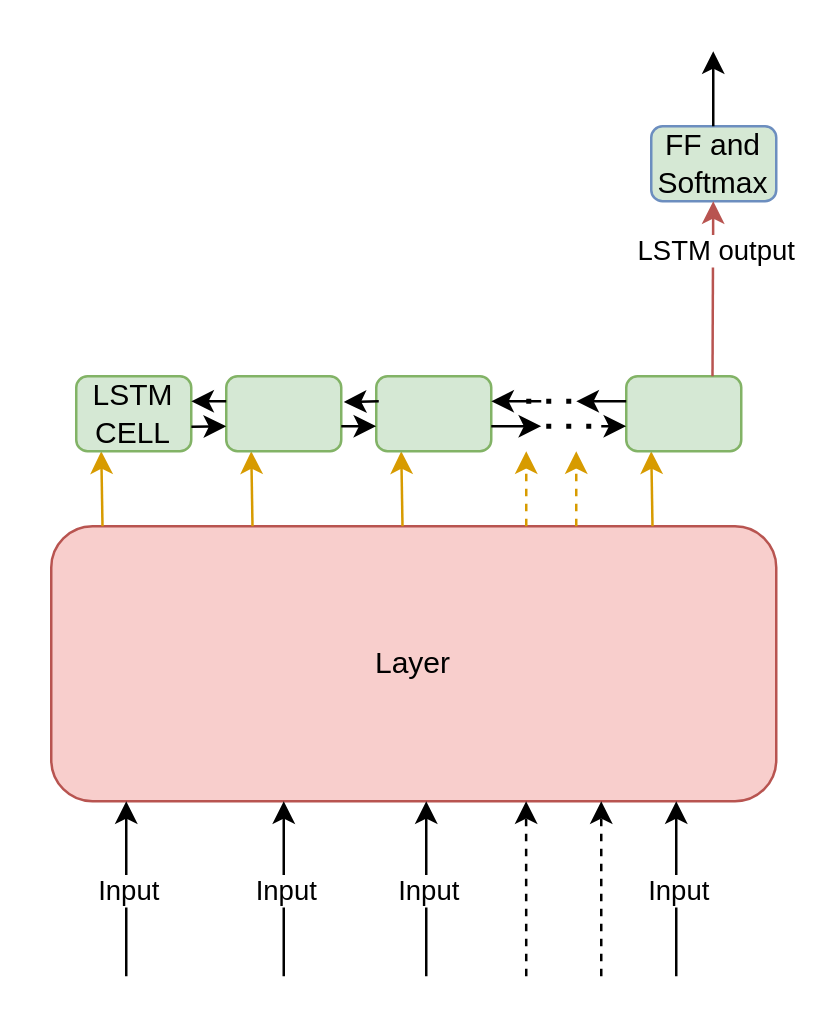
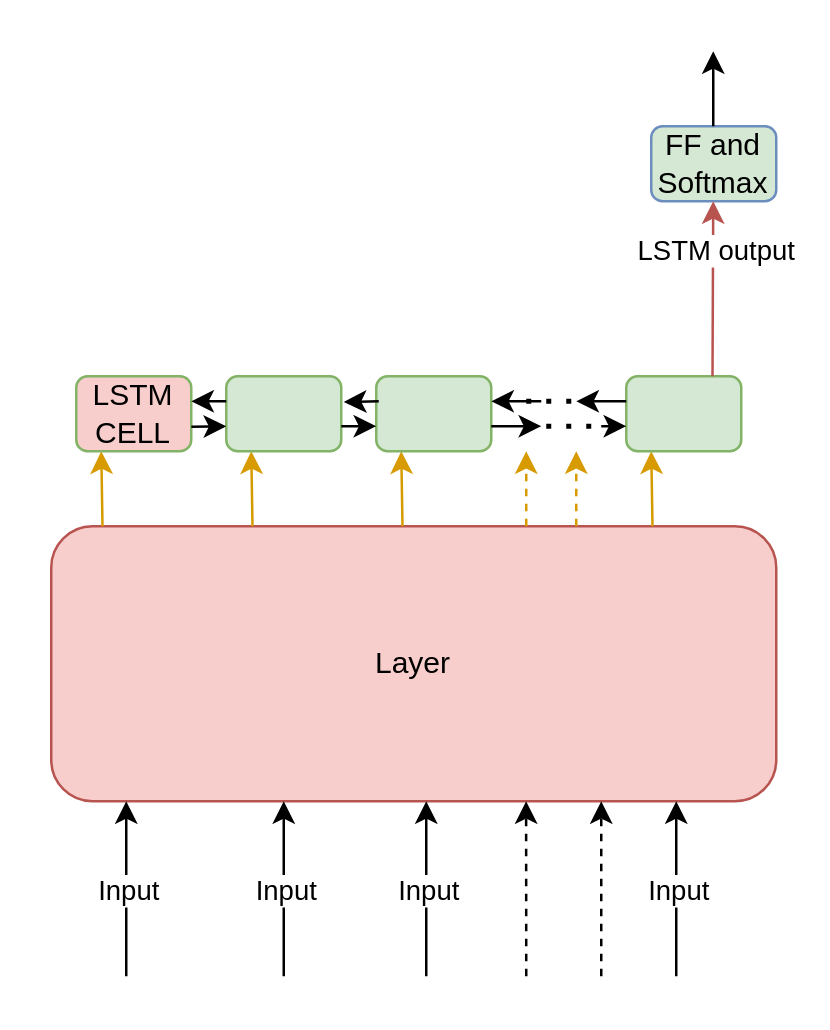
node "LSTM CELL": fillcolor #d5e8d4 -> #f8cecc
